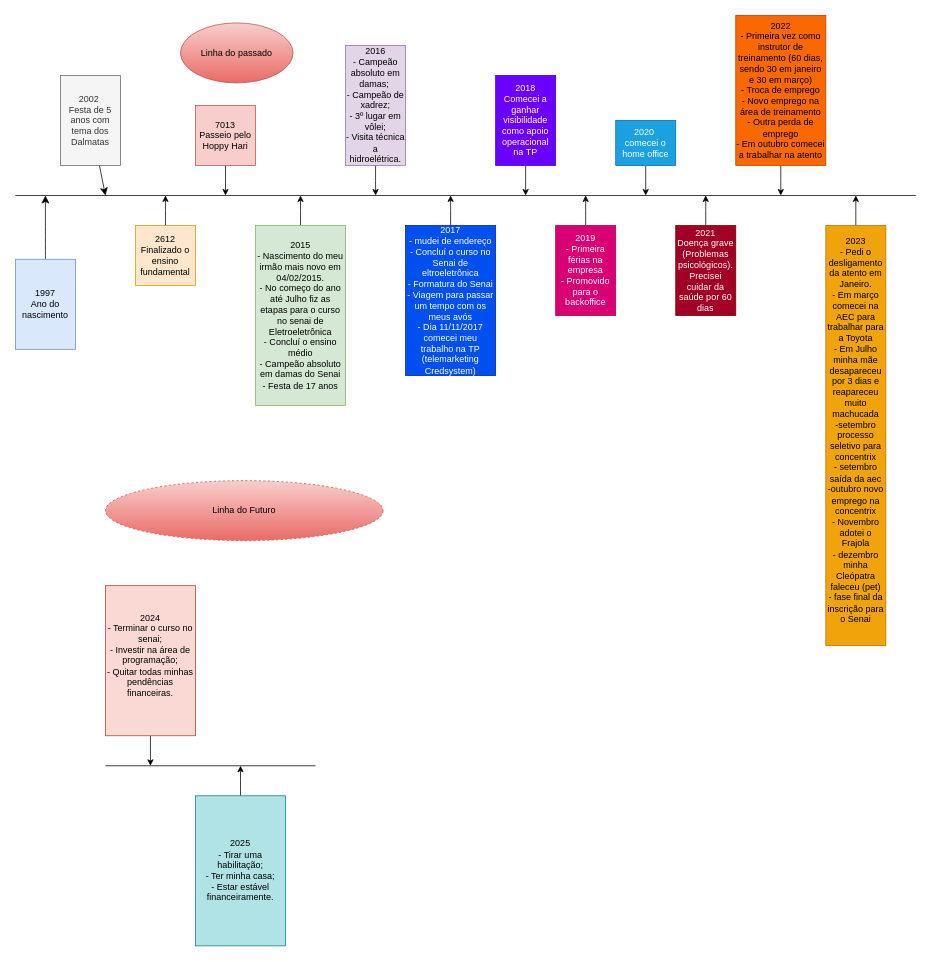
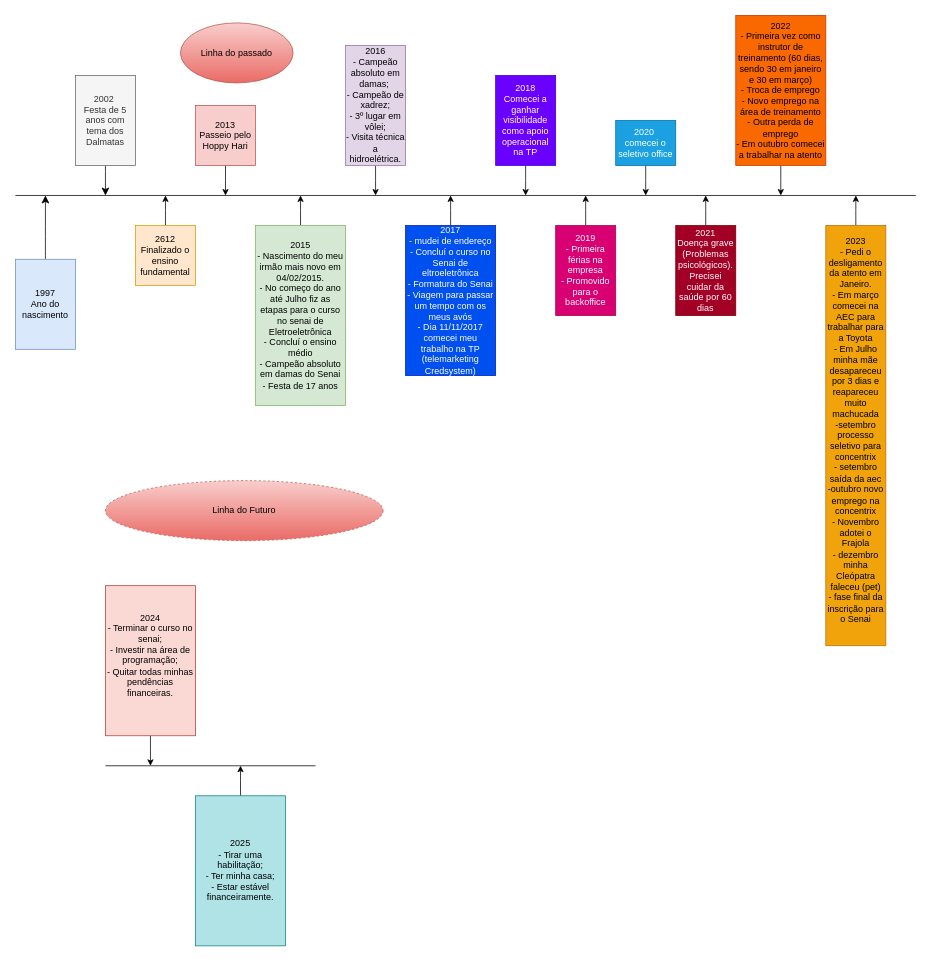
node "2002 Festa de 5 anos com tema dos Dalmatas": moved (90, 120) -> (105, 120)
node "7013 Passeio pelo Hoppy Hari": label "7013 Passeio pelo Hoppy Hari" -> "2013 Passeio pelo Hoppy Hari"
node "2020 comecei o home office": label "2020 comecei o home office" -> "2020 comecei o seletivo office"
